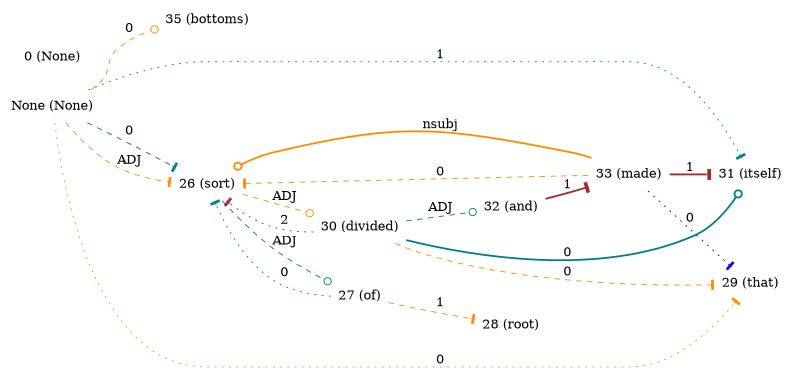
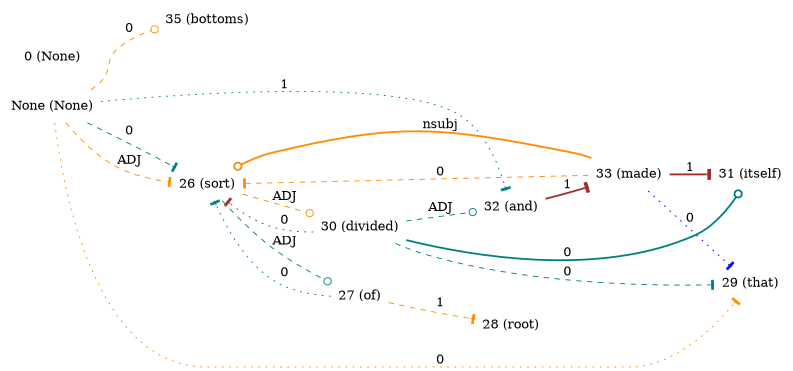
edge "None (None)" -> "31 (itself)": now "None (None)" -> "32 (and)"
edge "30 (divided)" -> "26 (sort)": label "2" -> "0"
edge "30 (divided)" -> "29 (that)": color darkorange -> teal
